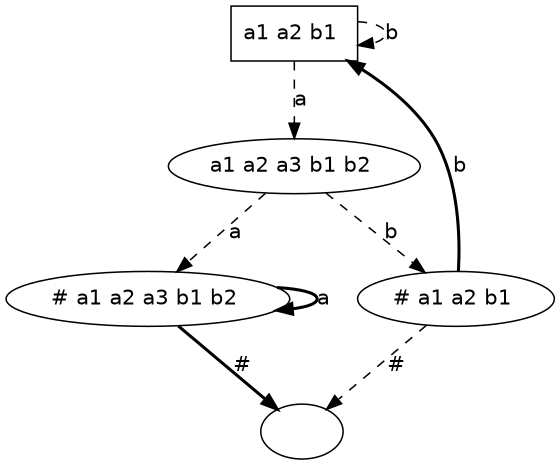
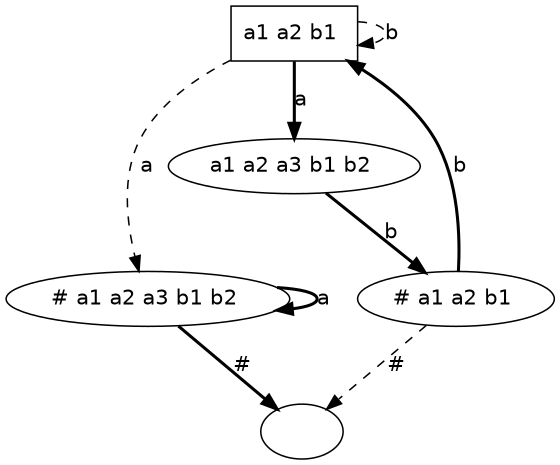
edge "a1 a2 b1" -> "a1 a2 a3 b1 b2": style dashed -> bold
edge "a1 a2 a3 b1 b2" -> "# a1 a2 a3 b1 b2": now "a1 a2 b1" -> "# a1 a2 a3 b1 b2"
edge "a1 a2 a3 b1 b2" -> "# a1 a2 b1": style dashed -> bold
